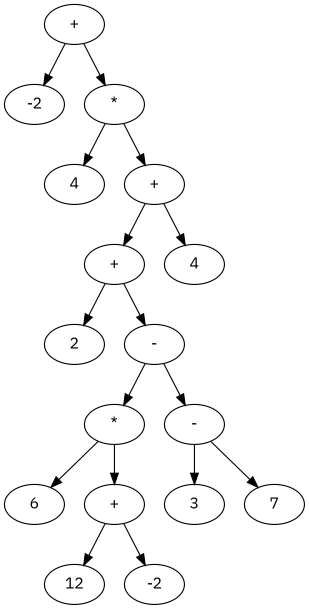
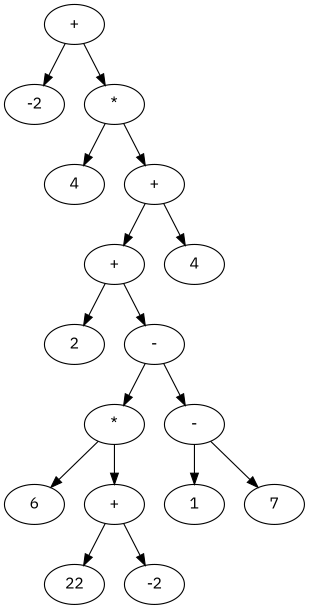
node "3": label "3" -> "1"
node "12": label "12" -> "22"
